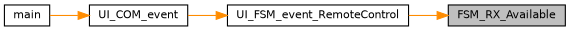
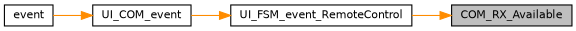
node "main": label "main" -> "event"
node "FSM_RX_Available": label "FSM_RX_Available" -> "COM_RX_Available"
